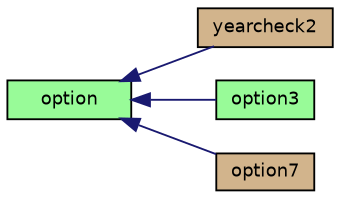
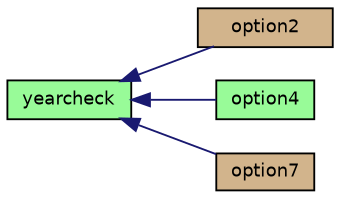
node "yearcheck2": label "yearcheck2" -> "option2"
node "option": label "option" -> "yearcheck"
node "option3": label "option3" -> "option4"
